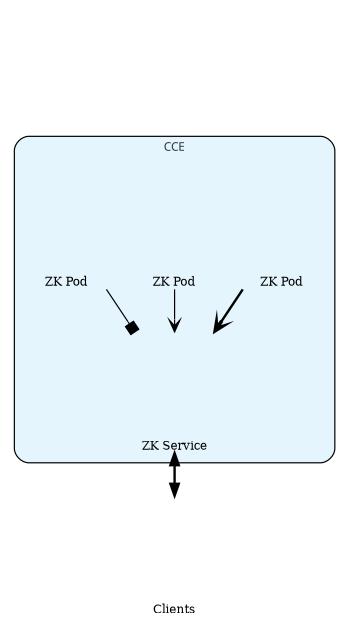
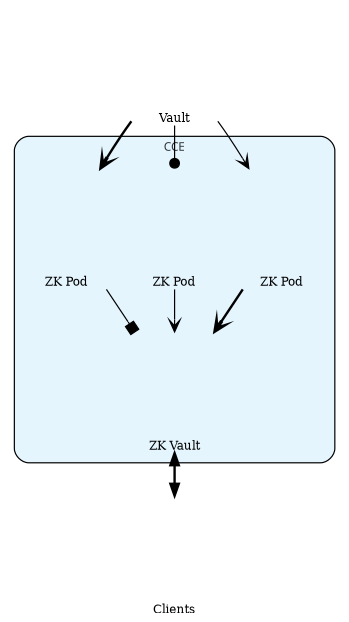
node "Vault": added
node "ZK Service": label "ZK Service" -> "ZK Vault"
